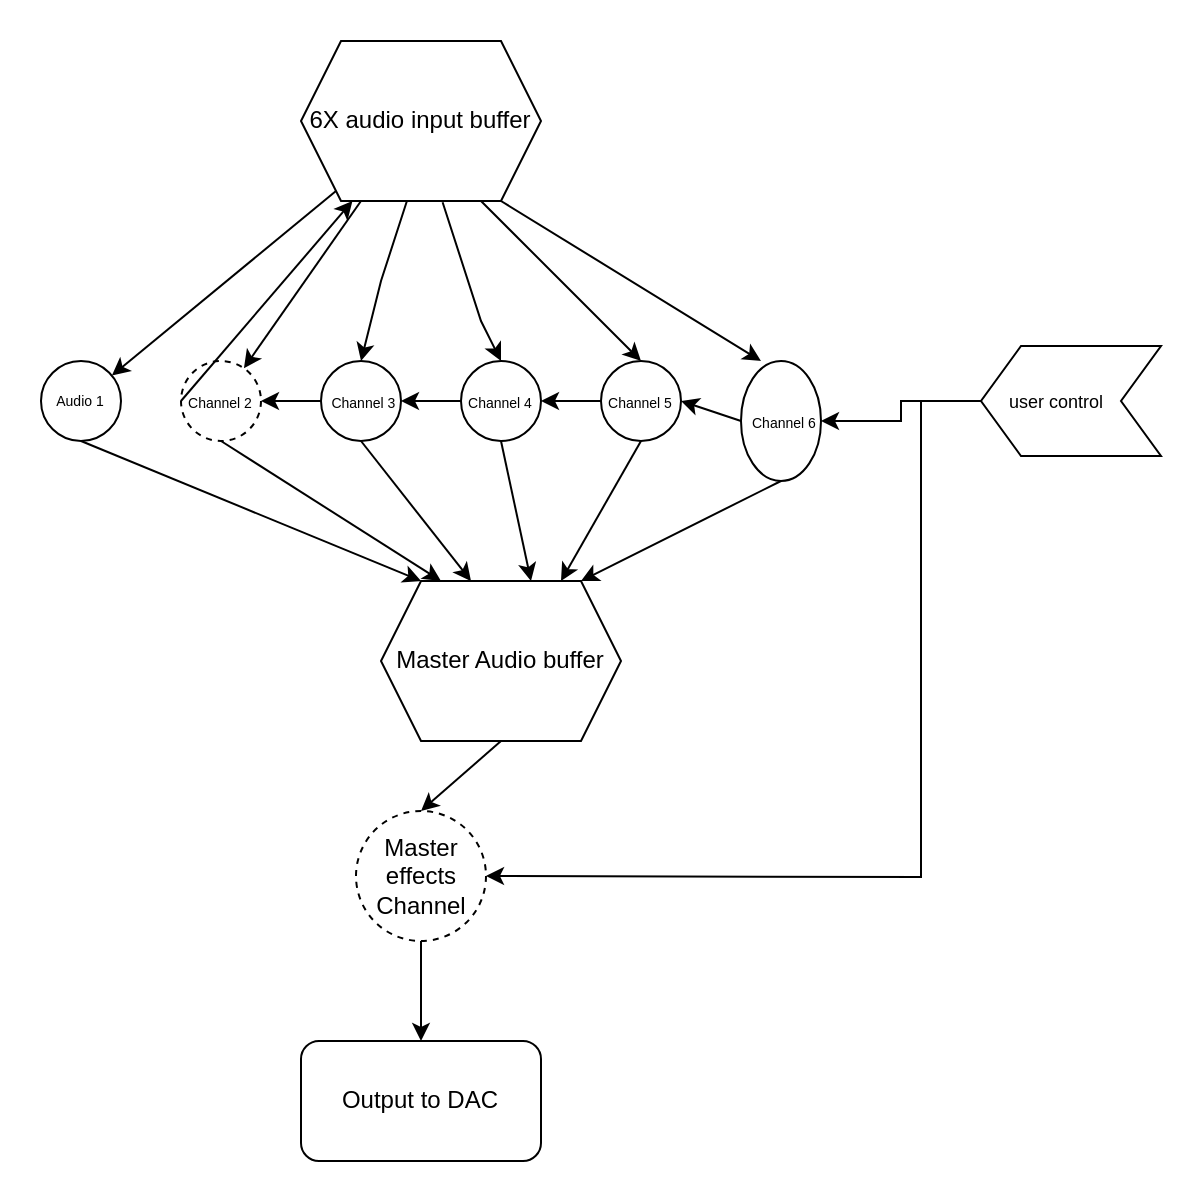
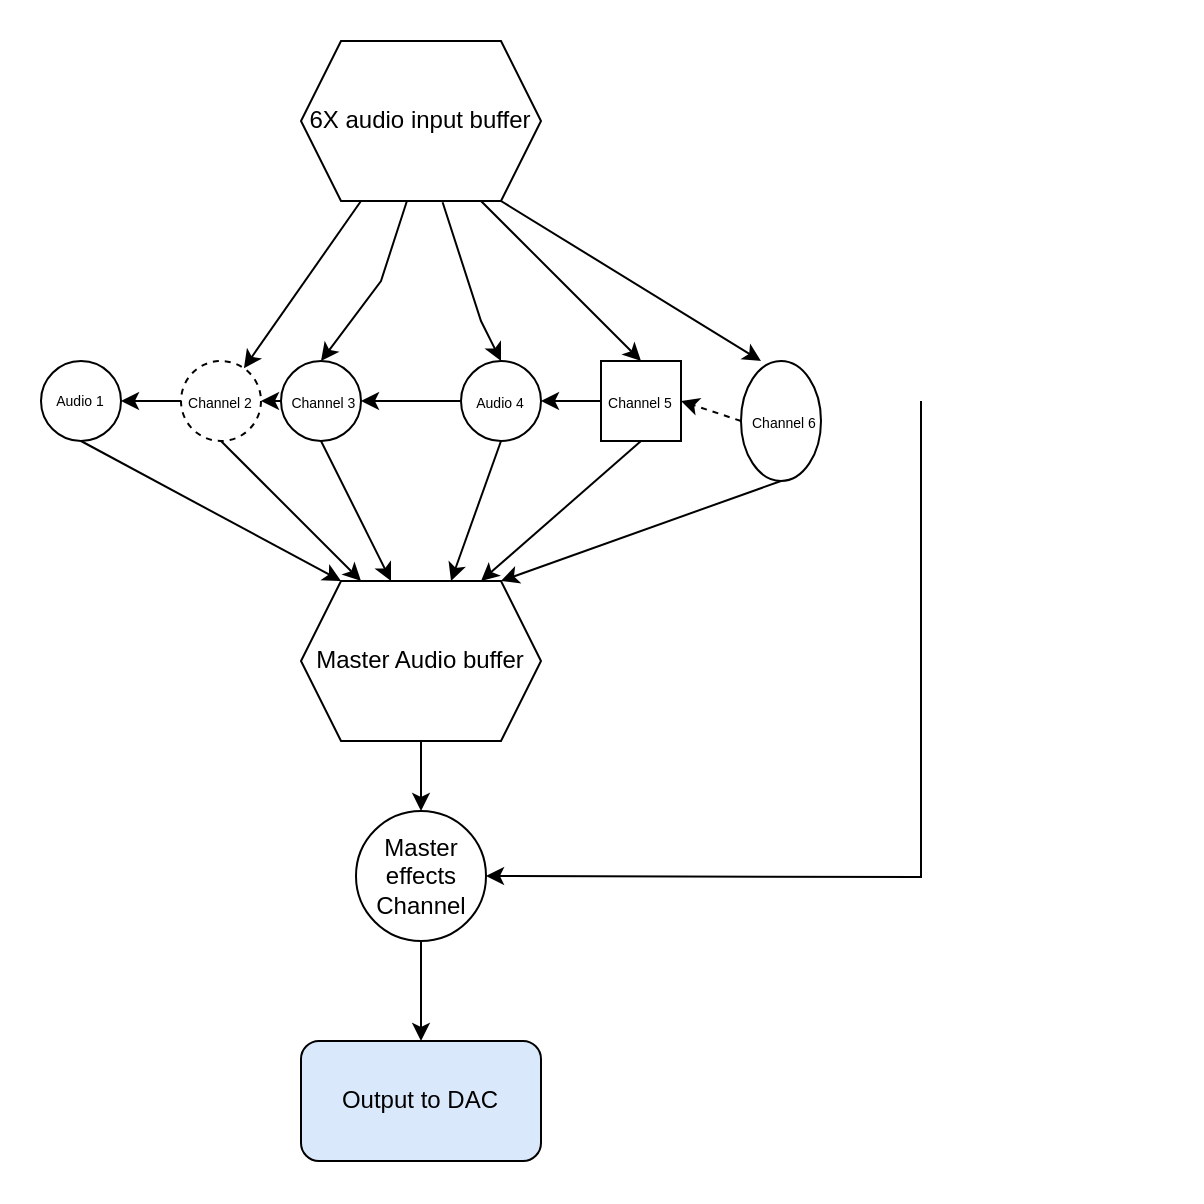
edge "6X audio input buffer" -> "Audio 1": removed
edge "Channel 2" -> "6X audio input buffer": now "Channel 2" -> "Audio 1"
node "Channel 3": moved (361, 401) -> (321, 401)
node "Channel 4": label "Channel 4" -> "Audio 4"
node "Channel 5": shape ellipse -> rectangle
node "user control": removed
edge "user control" -> "Channel 6": removed
edge "Channel 6" -> "Channel 5": style solid -> dashed
node "Master Audio buffer": moved (501, 661) -> (421, 661)
node "Master effects Channel": style dashed -> solid
node "Output to DAC": fillcolor #ffffff -> #dae8fc
